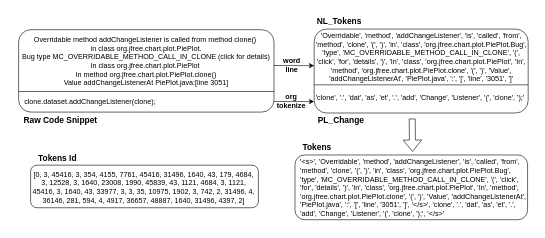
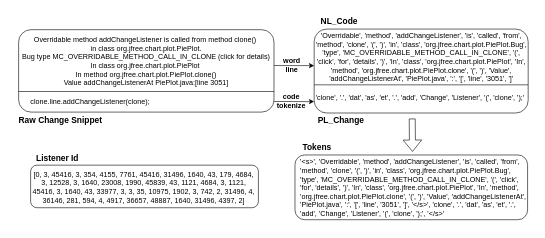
node "NL_Tokens": label "NL_Tokens" -> "NL_Code"
node "org tokenize": label "org tokenize" -> "code tokenize"
node "clone.dataset.addChangeListener(clone);": label "clone.dataset.addChangeListener(clone);" -> "clone.line.addChangeListener(clone);"
node "Raw Code Snippet": label "Raw Code Snippet" -> "Raw Change Snippet"
node "Tokens Id": label "Tokens Id" -> "Listener Id"
